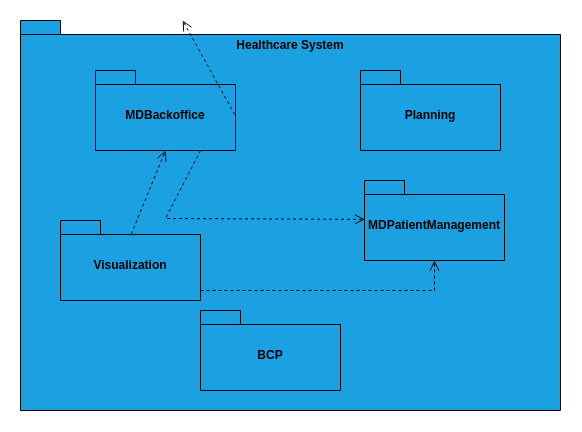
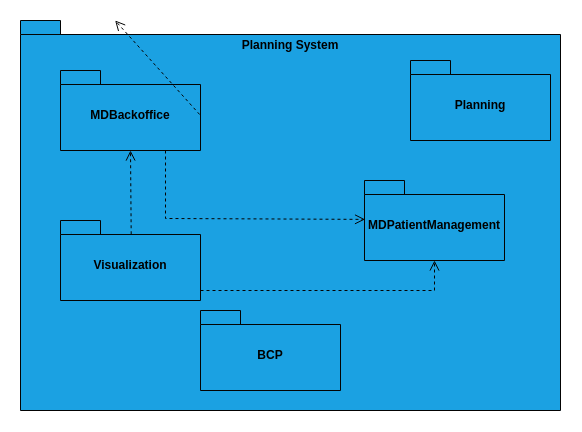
node "Healthcare System": label "Healthcare System" -> "Planning System"
node "MDBackoffice": moved (166, 111) -> (131, 111)
node "Planning": moved (431, 111) -> (481, 101)
